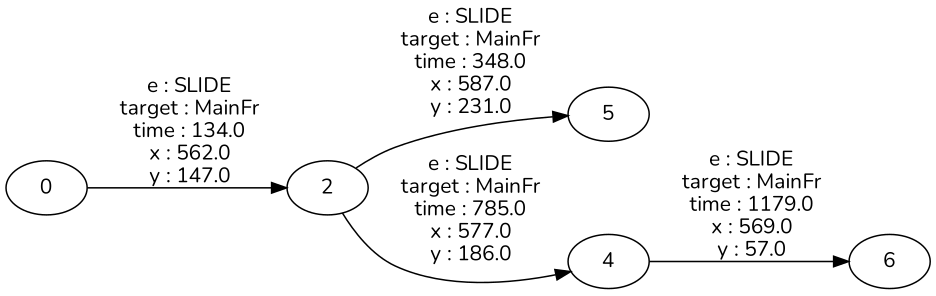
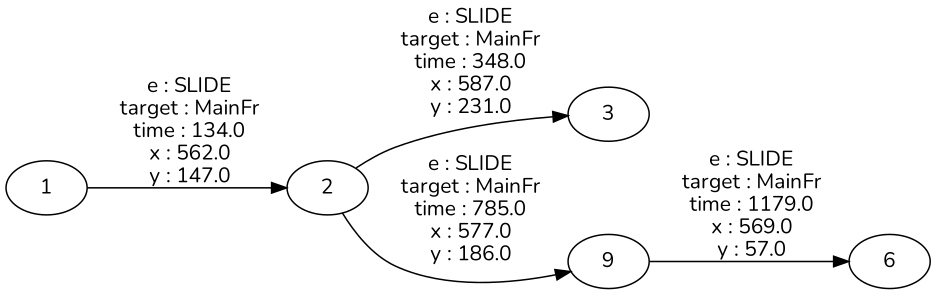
node "5": label "5" -> "3"
node "0": label "0" -> "1"
node "4": label "4" -> "9"
